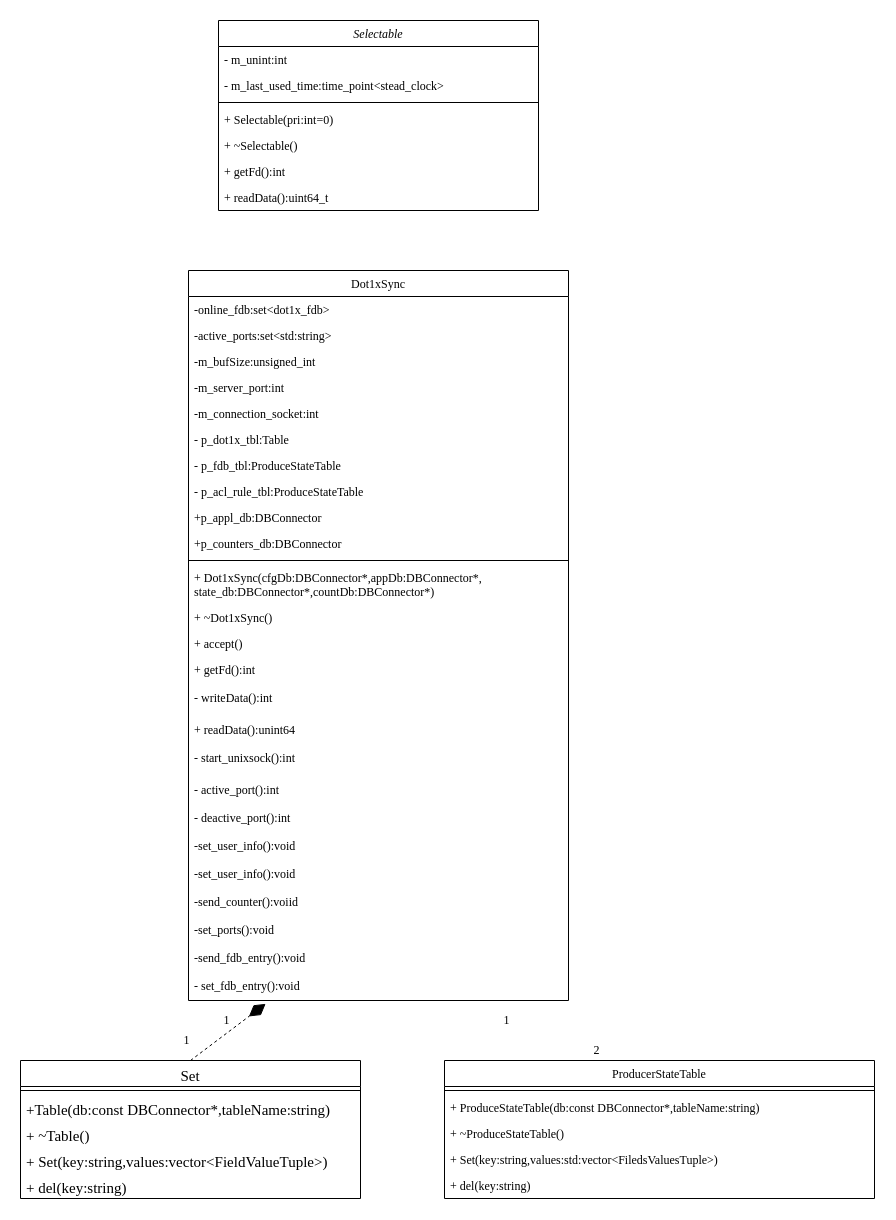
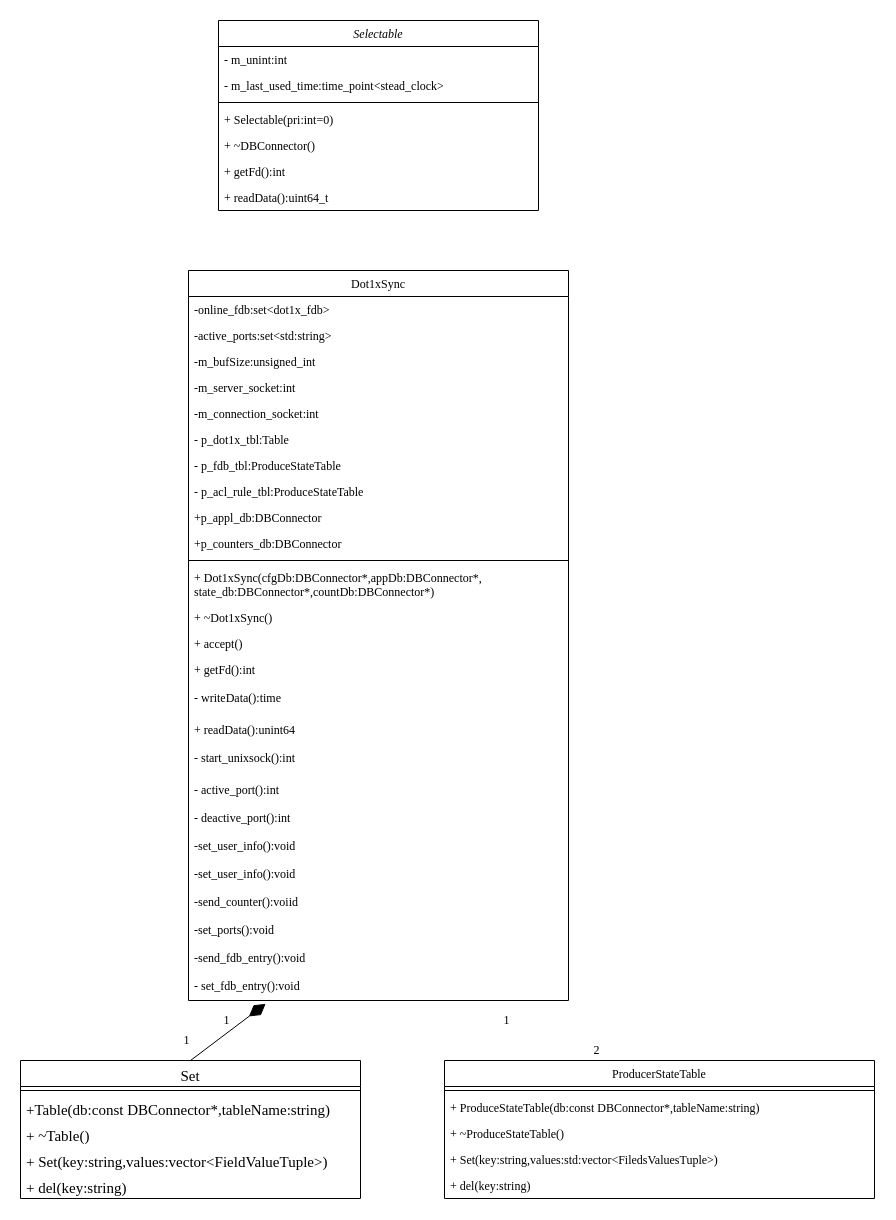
node "+ ~Selectable()": label "+ ~Selectable()" -> "+ ~DBConnector()"
node "-m_server_port:int": label "-m_server_port:int" -> "-m_server_socket:int"
node "- writeData():int": label "- writeData():int" -> "- writeData():time"
edge "Set" -> "- set_fdb_entry():void": style dashed -> solid
